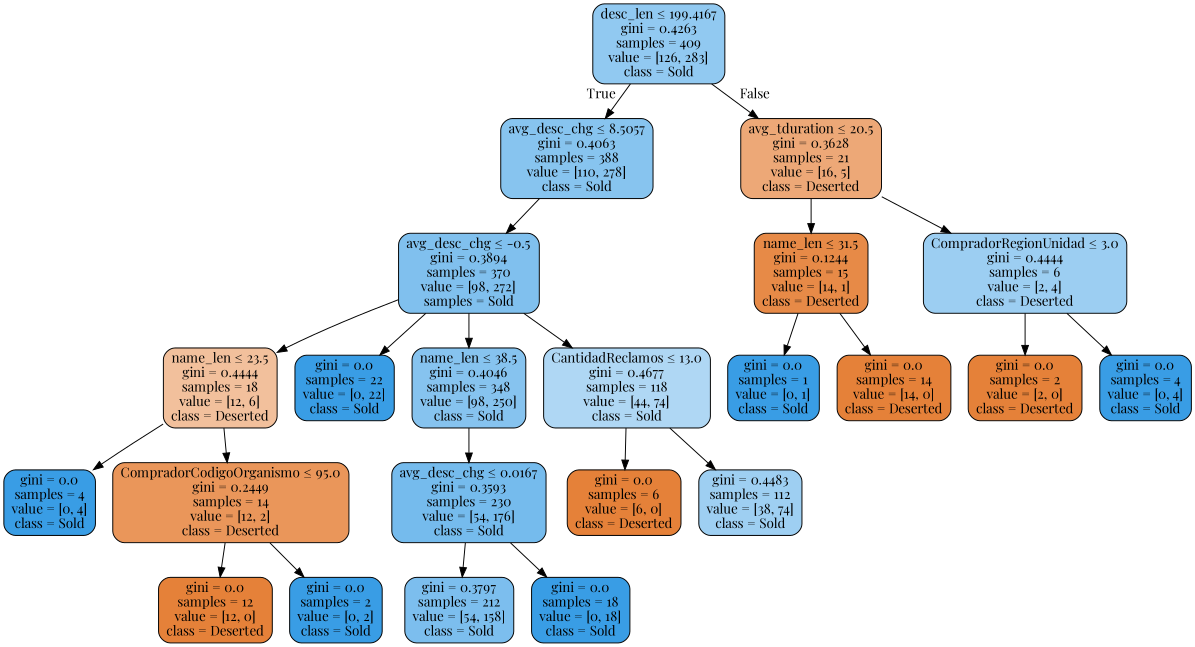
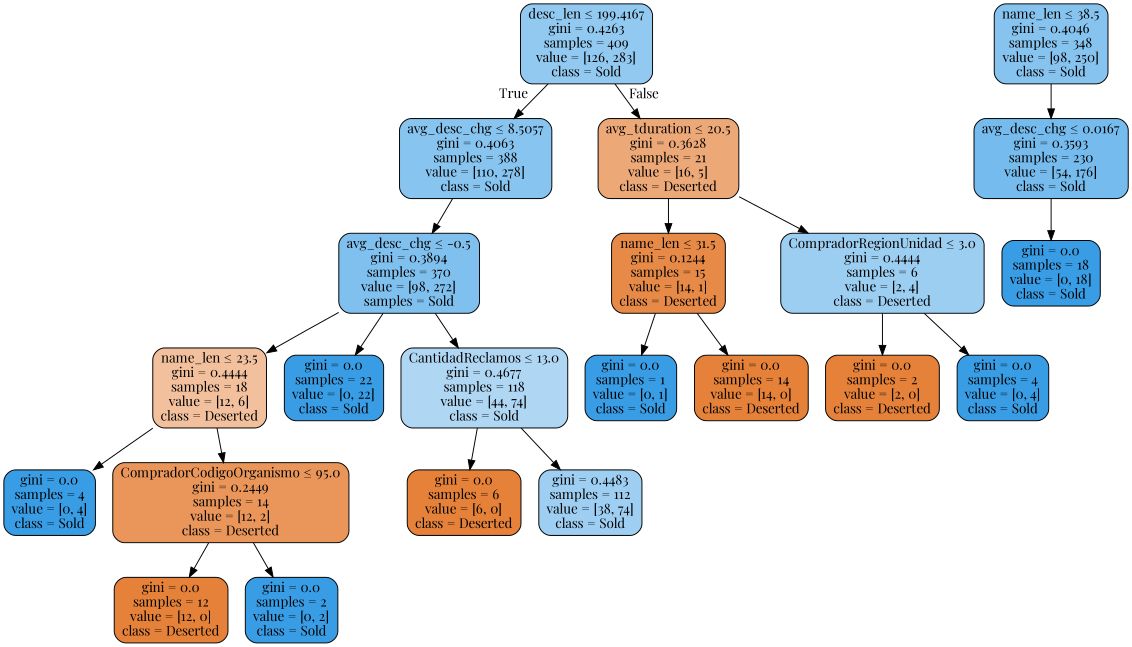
edge "avg_desc_chg ≤ -0.5" -> "name_len ≤ 38.5": removed
node "gini = 0.3797": removed
